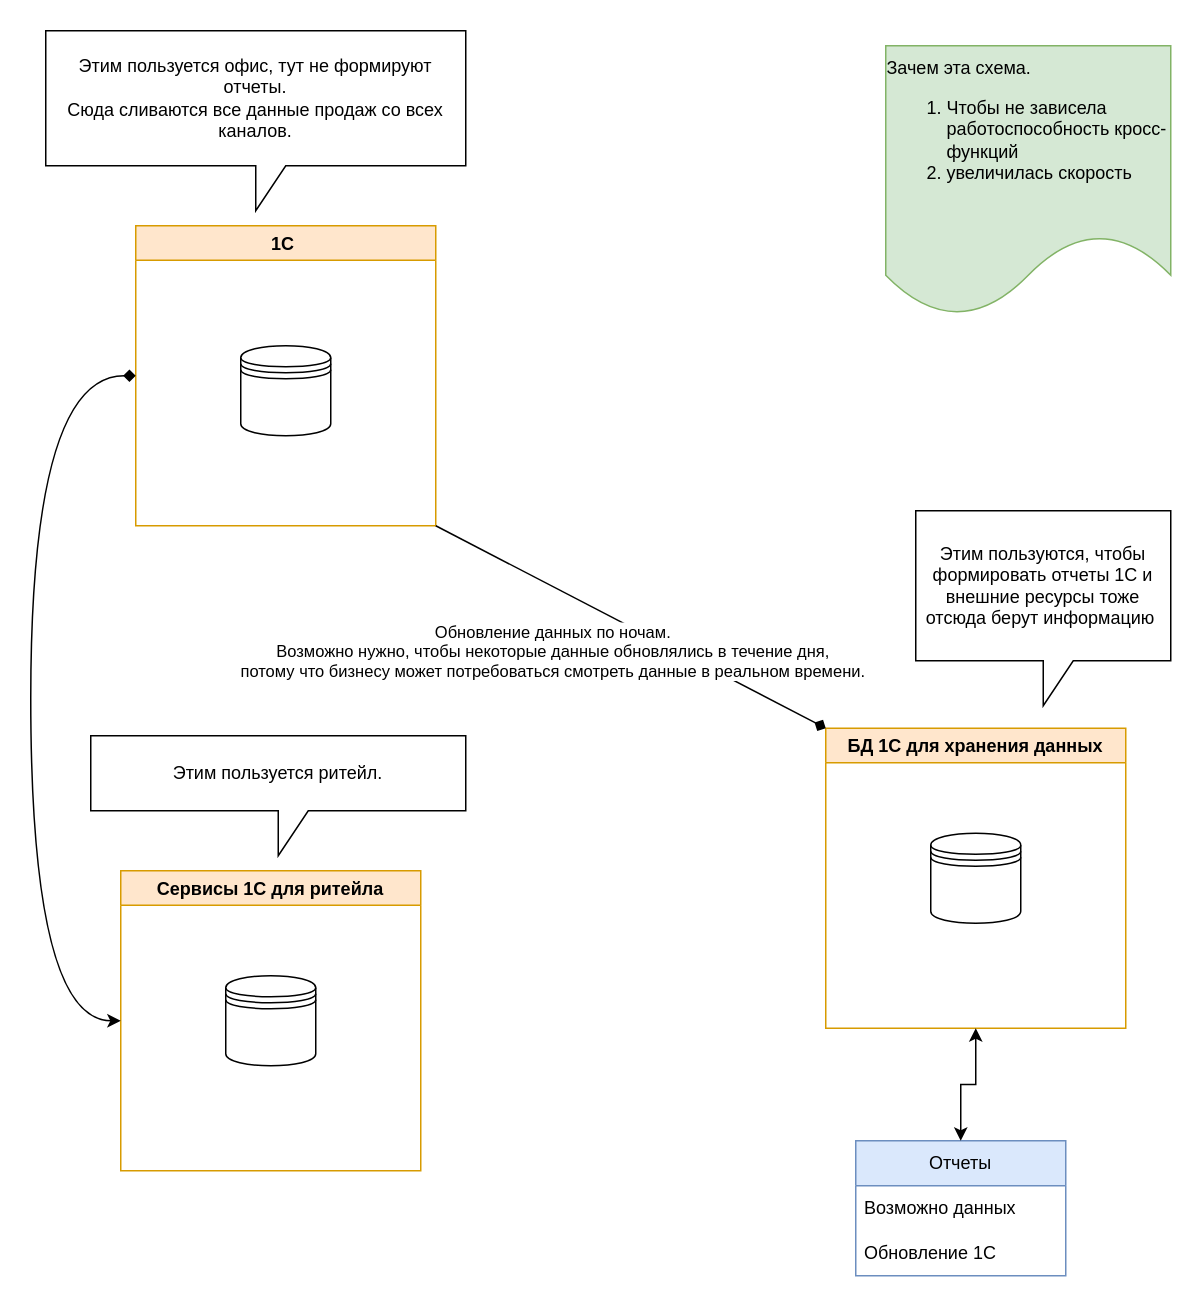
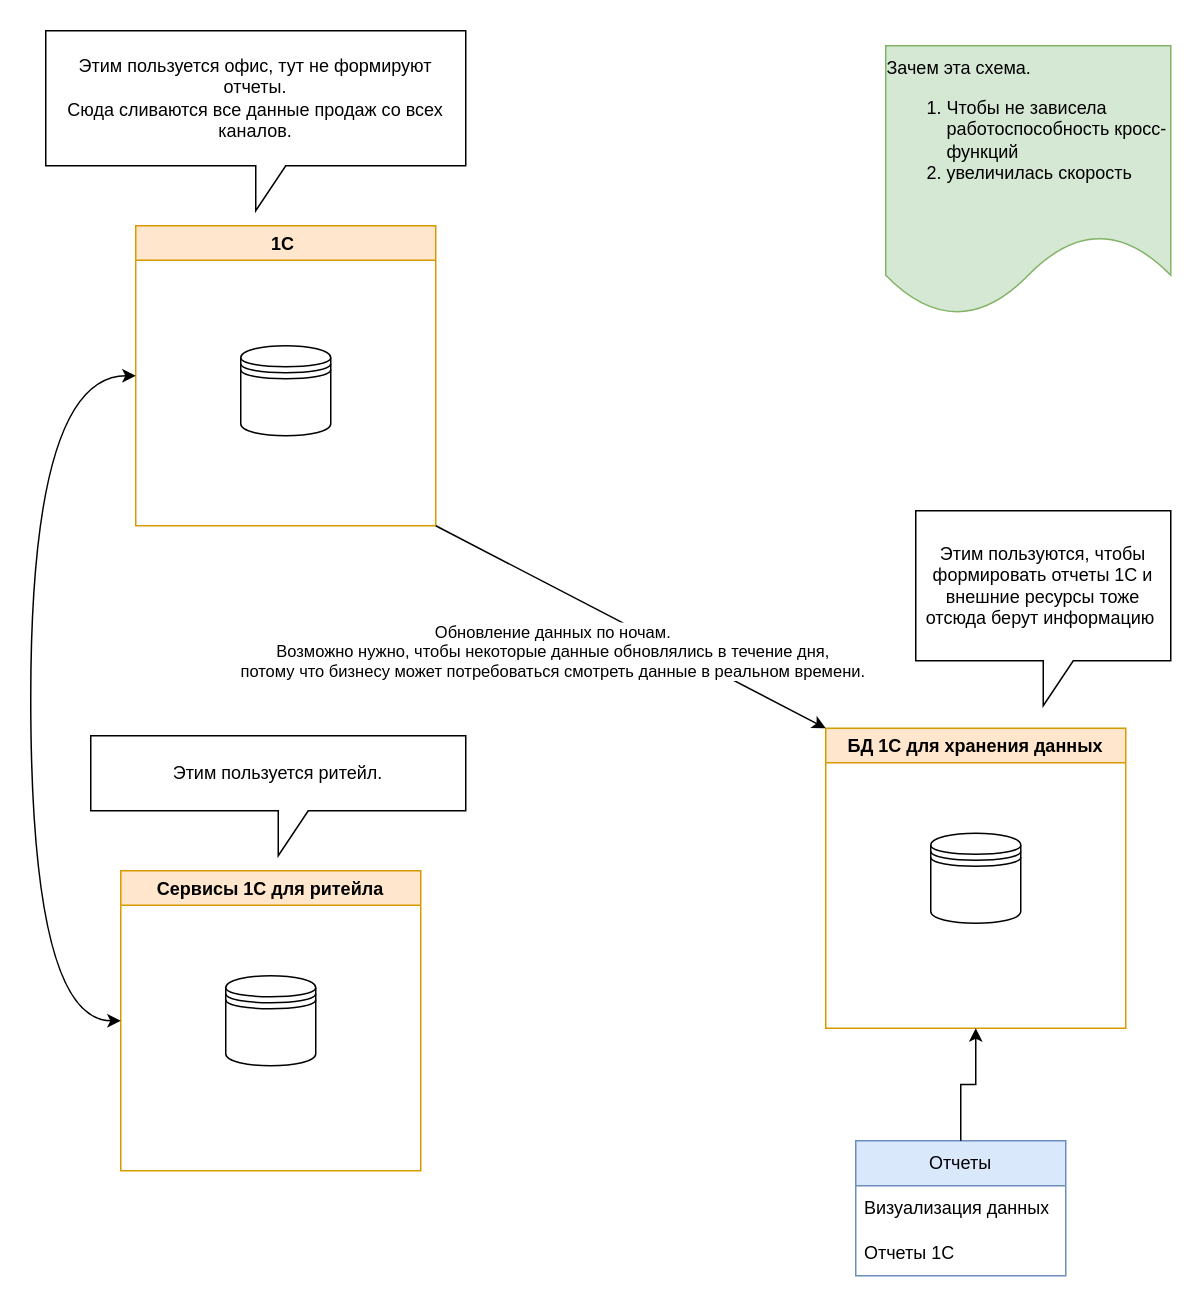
edge "1C" -- "Сервисы 1С для ритейла": arrowhead diamond -> classic
edge "1C" -> "БД 1С для хранения данных": arrowhead diamond -> classic
edge "БД 1С для хранения данных" -- "Отчеты": arrowhead classic -> none
node "Возможно данных": label "Возможно данных" -> "Визуализация данных"
node "Обновление 1С": label "Обновление 1С" -> "Отчеты 1С"
